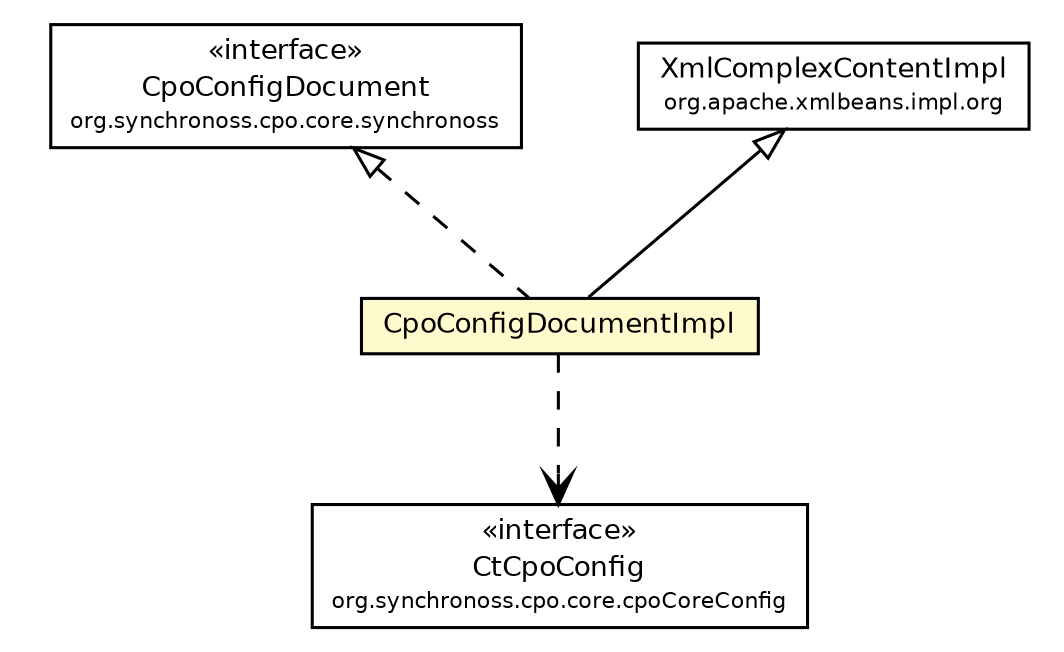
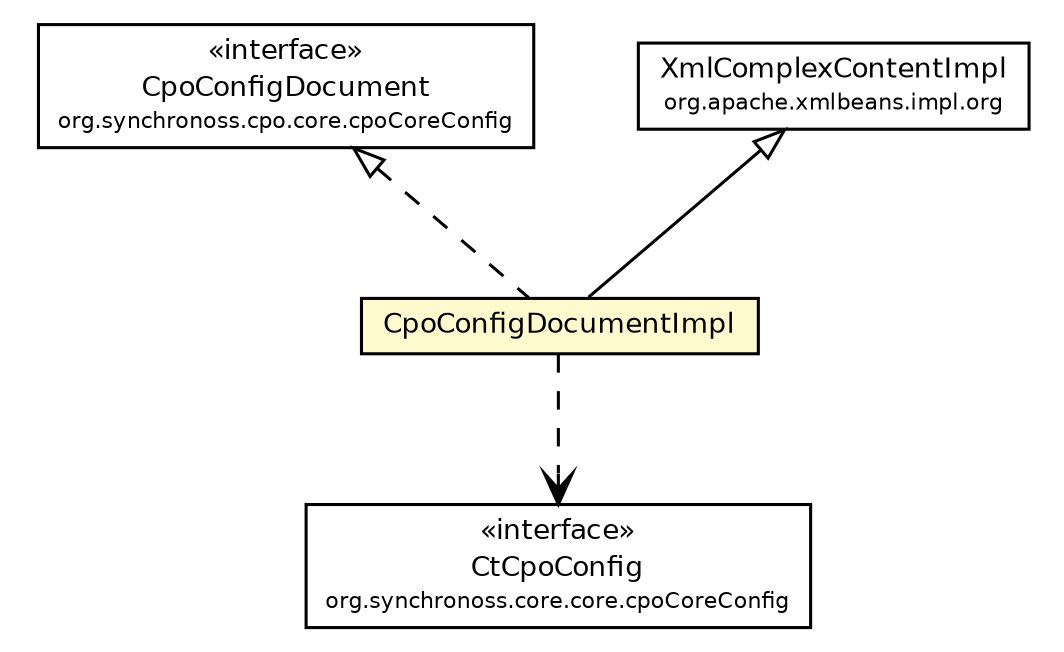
node "CpoConfigDocument": text "org.synchronoss.cpo.core.synchronoss" -> "org.synchronoss.cpo.core.cpoCoreConfig"
node "CtCpoConfig": text "org.synchronoss.cpo.core.cpoCoreConfig" -> "org.synchronoss.core.core.cpoCoreConfig"
